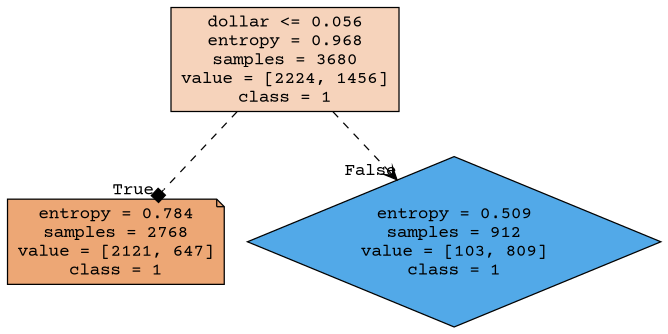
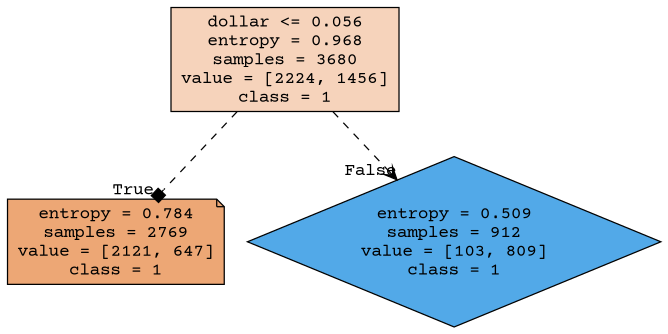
node "entropy = 0.784 samples = 2768 value = [2121, 647] class = 1": label "entropy = 0.784 samples = 2768 value = [2121, 647] class = 1" -> "entropy = 0.784 samples = 2769 value = [2121, 647] class = 1"
